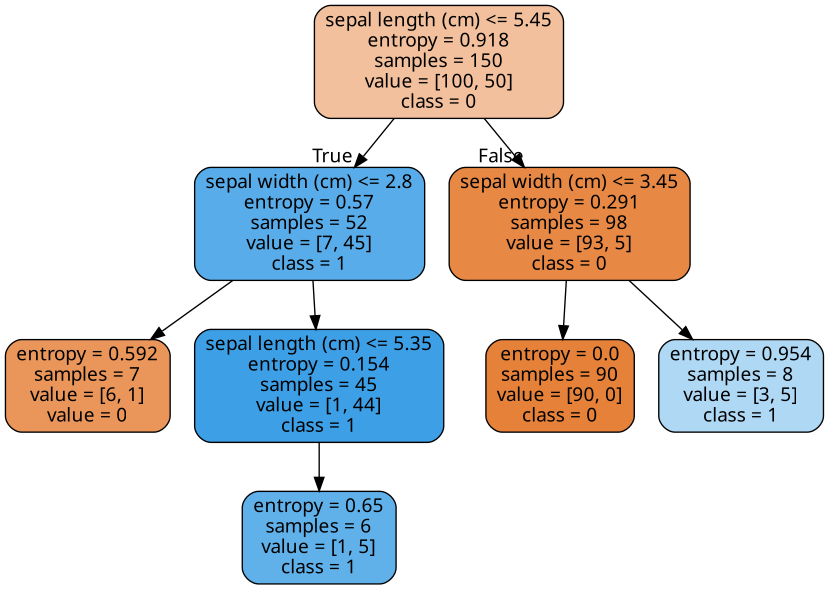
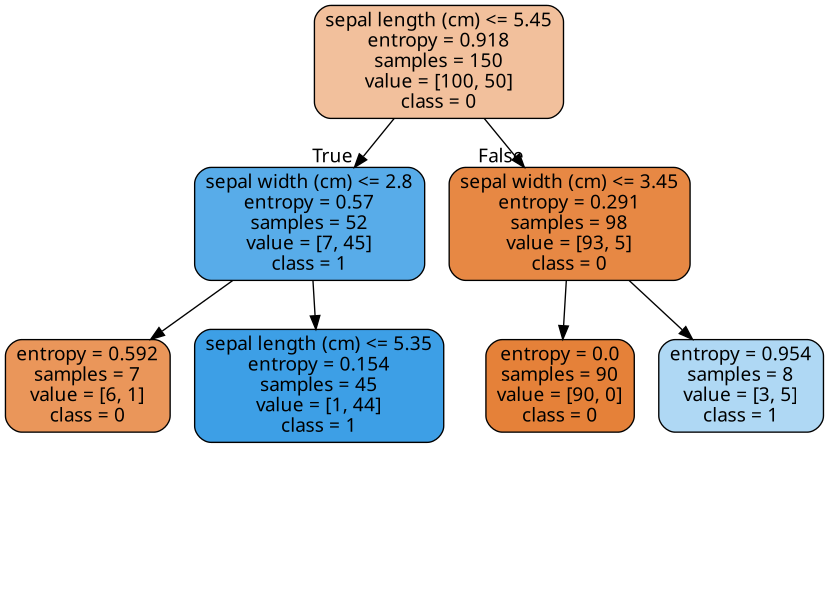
node "entropy = 0.592 samples = 7 value = [6, 1] value = 0": label "entropy = 0.592 samples = 7 value = [6, 1] value = 0" -> "entropy = 0.592 samples = 7 value = [6, 1] class = 0"
node "entropy = 0.65 samples = 6 value = [1, 5] class = 1": removed
